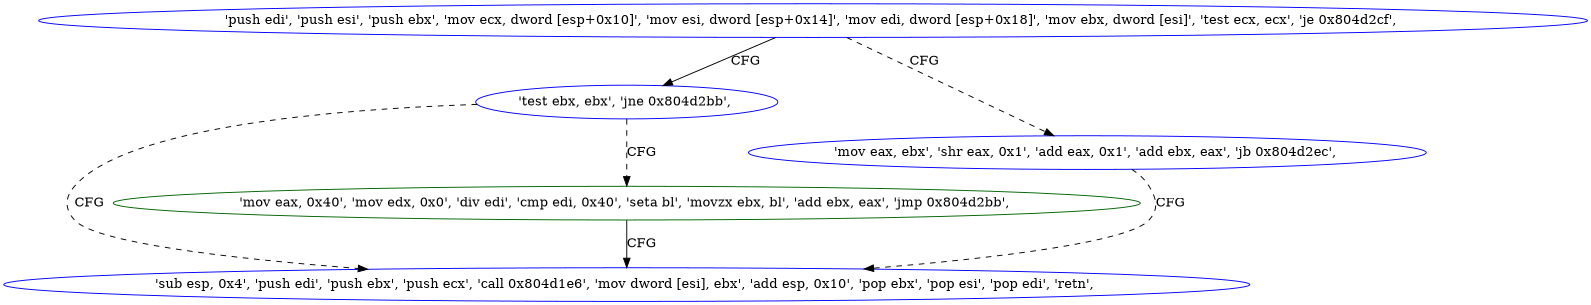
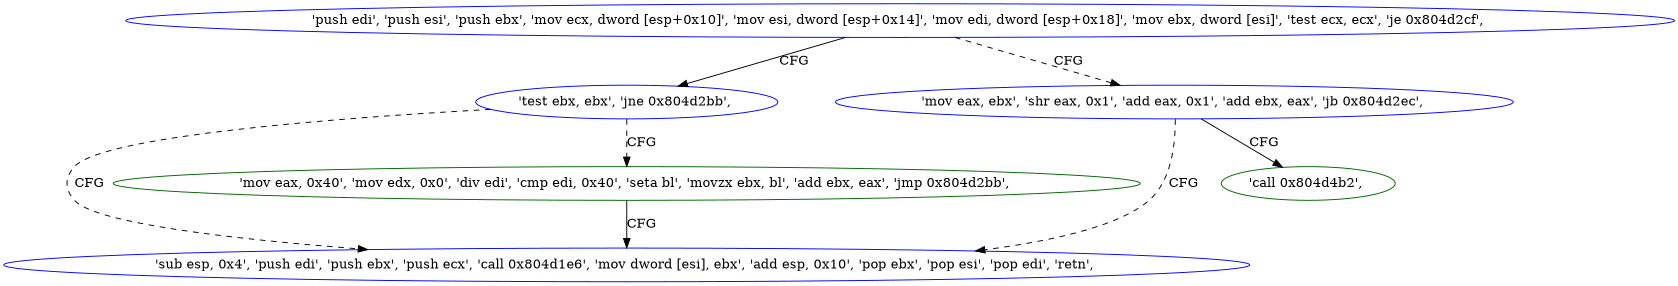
node "'call 0x804d4b2',": added
